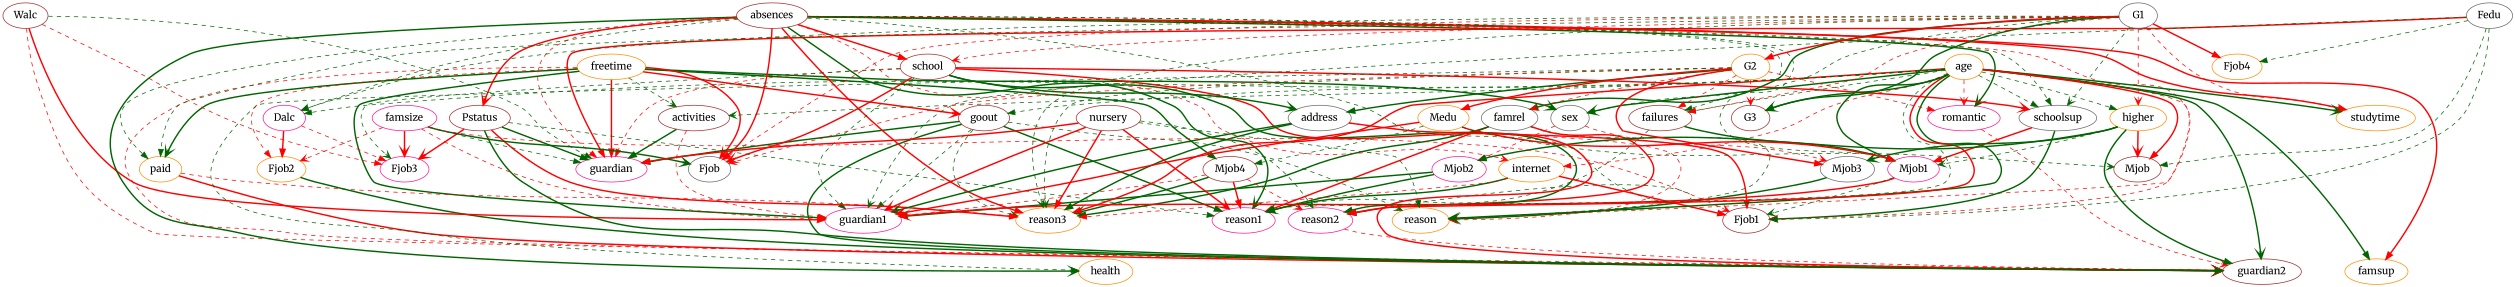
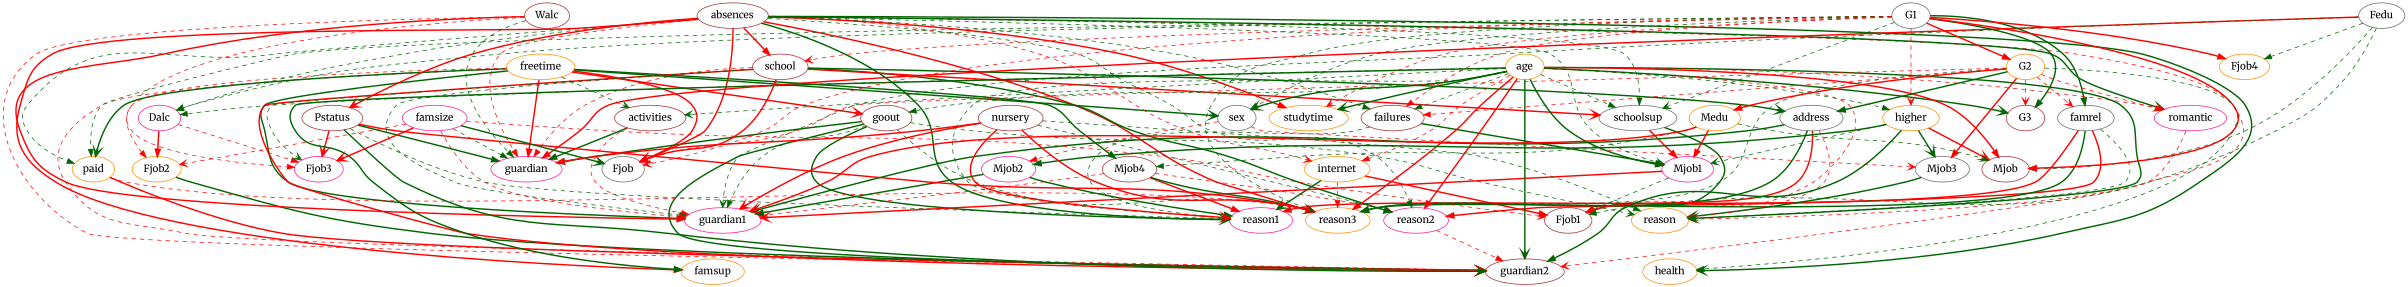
edge "G1" -> "Mjob": added
